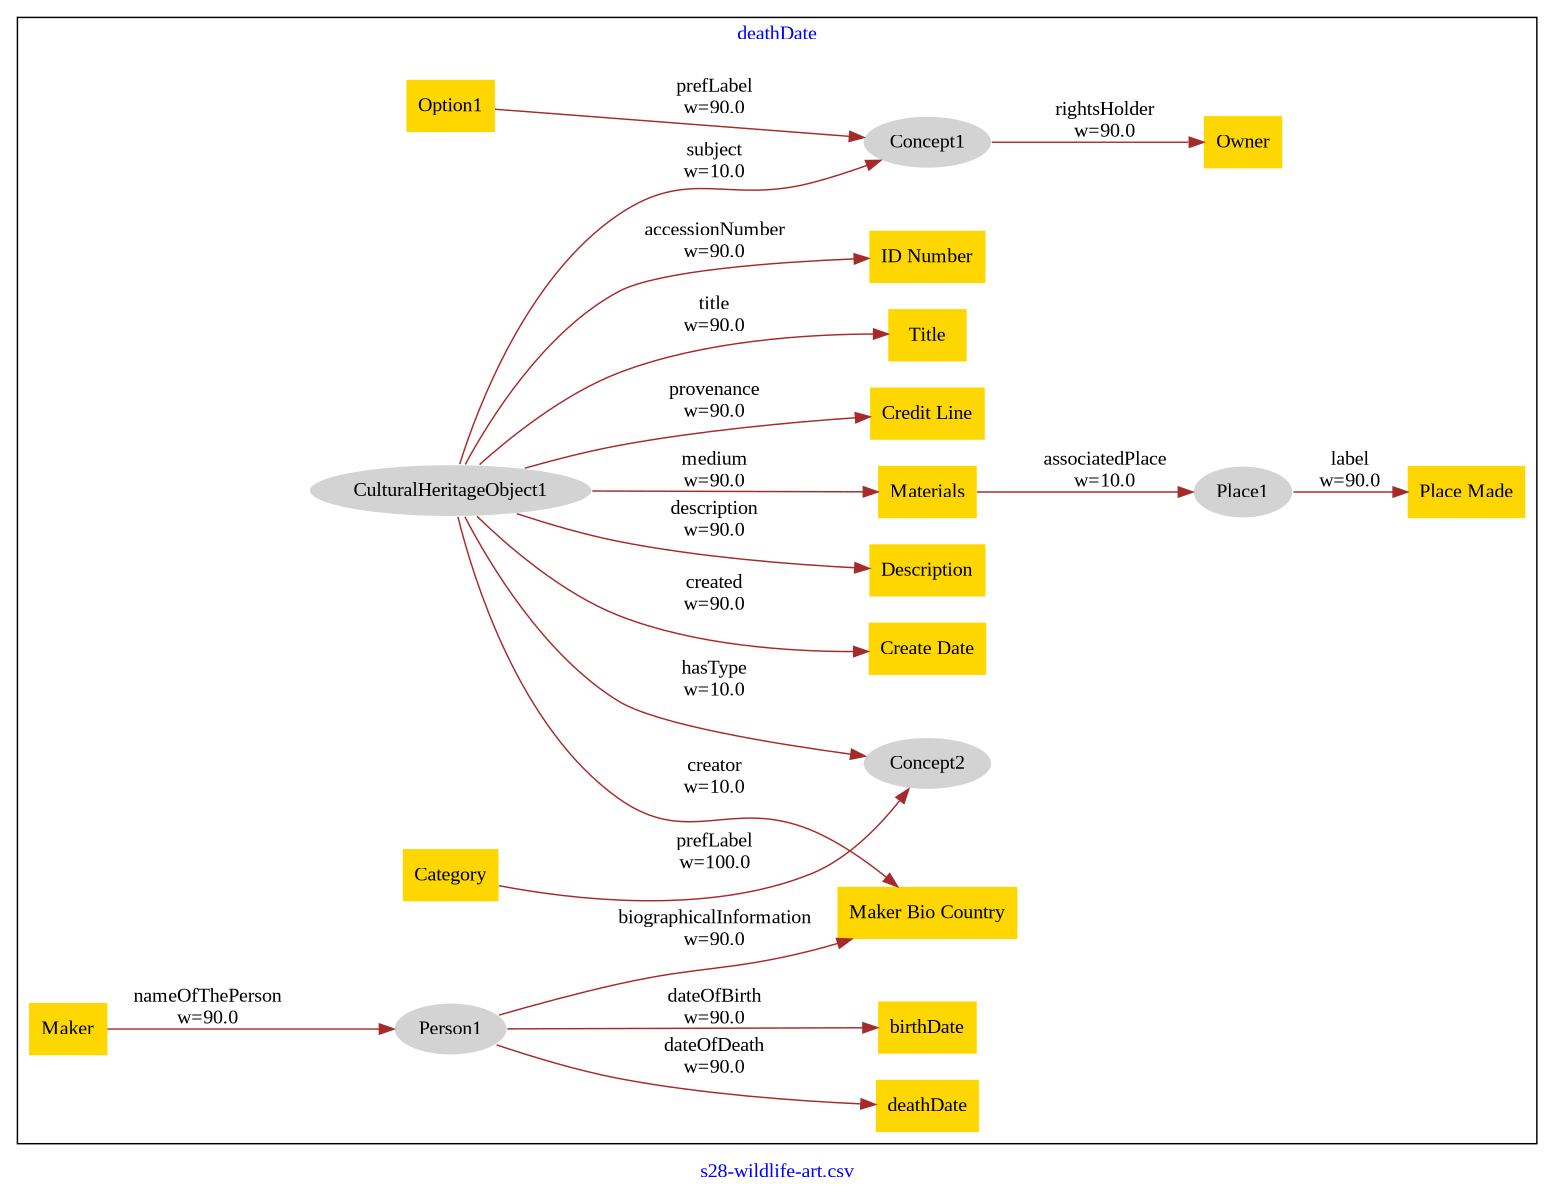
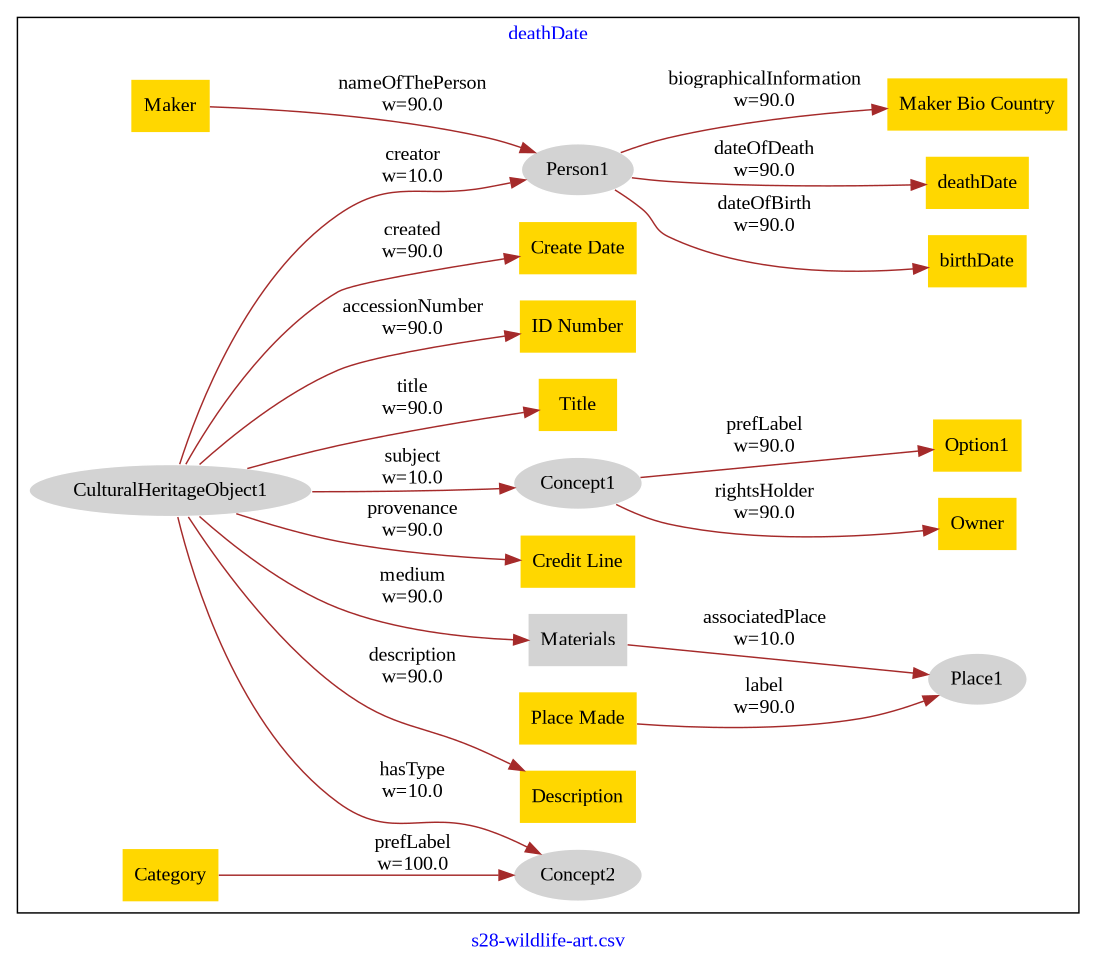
edge "Option1" -> "Concept1": reversed
node "Materials": fillcolor gold -> lightgray
edge "Place1" -> "Place Made": reversed
edge "CulturalHeritageObject1" -> "Maker Bio Country": now "CulturalHeritageObject1" -> "Person1"
